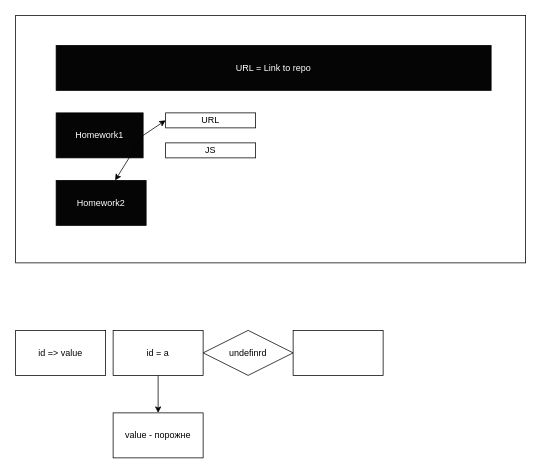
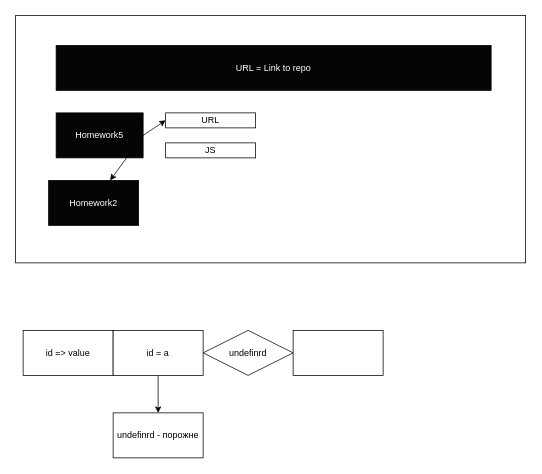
node "Homework1": label "Homework1" -> "Homework5"
node "Homework2": moved (101, 203) -> (93, 203)
node "id => value": moved (60, 353) -> (68, 353)
node "value - порожне": label "value - порожне" -> "undefinrd - порожне"
